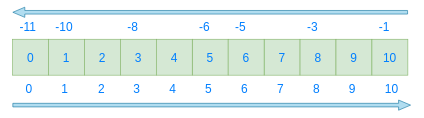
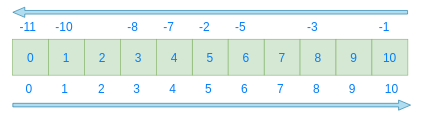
node "-7": added
node "-6": label "-6" -> "-2"
